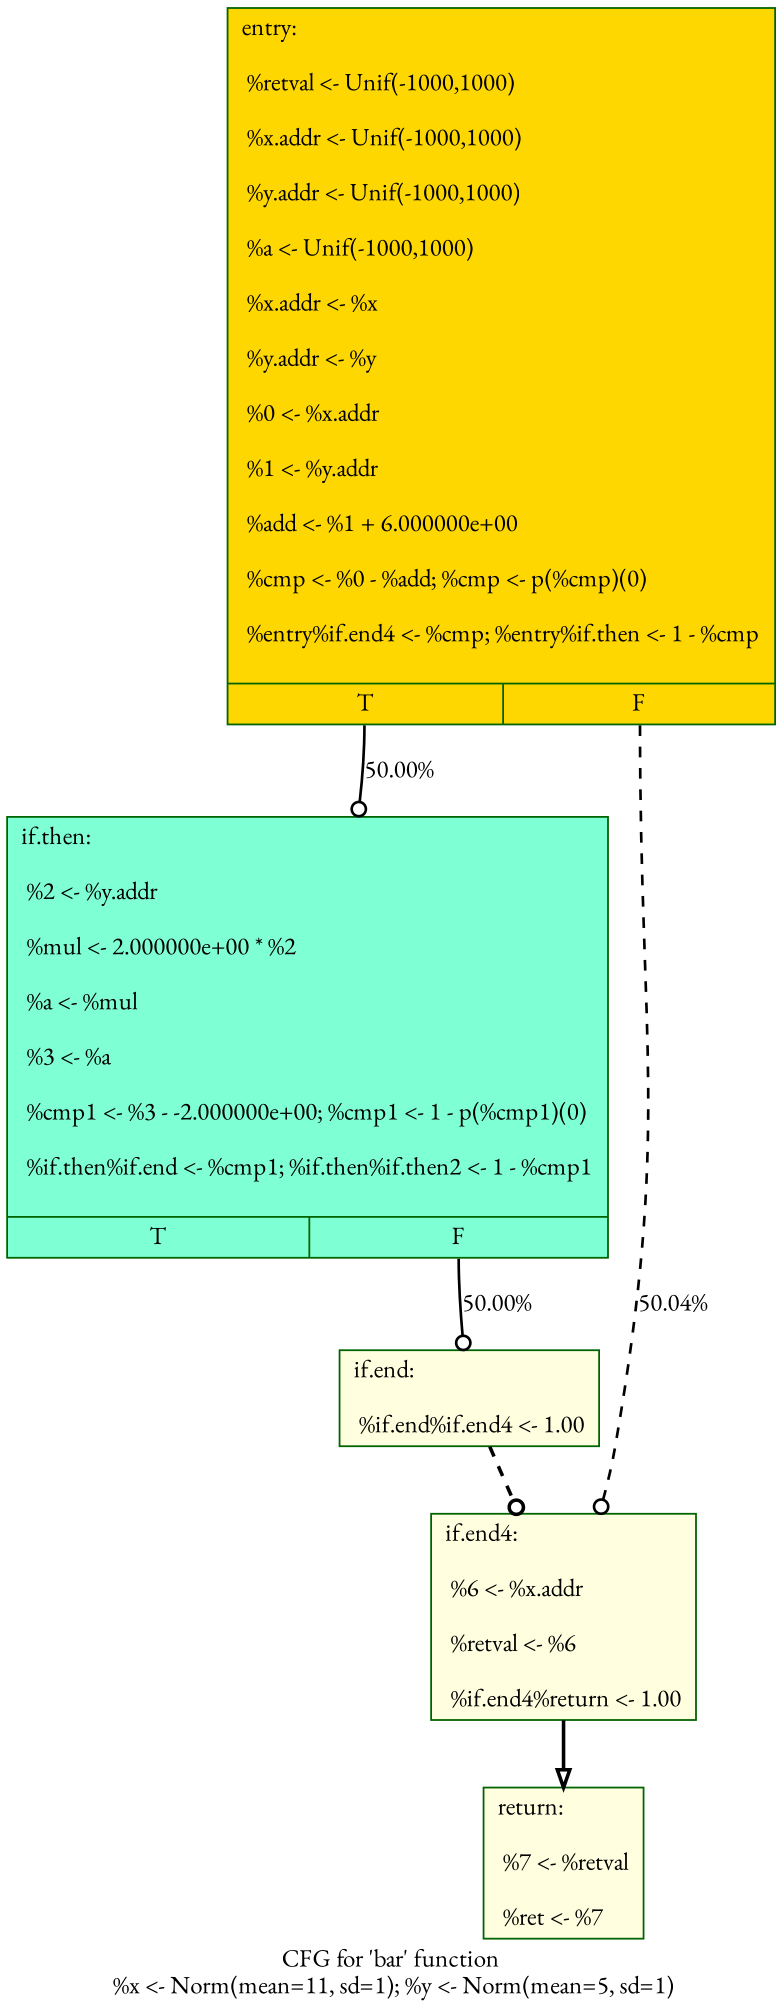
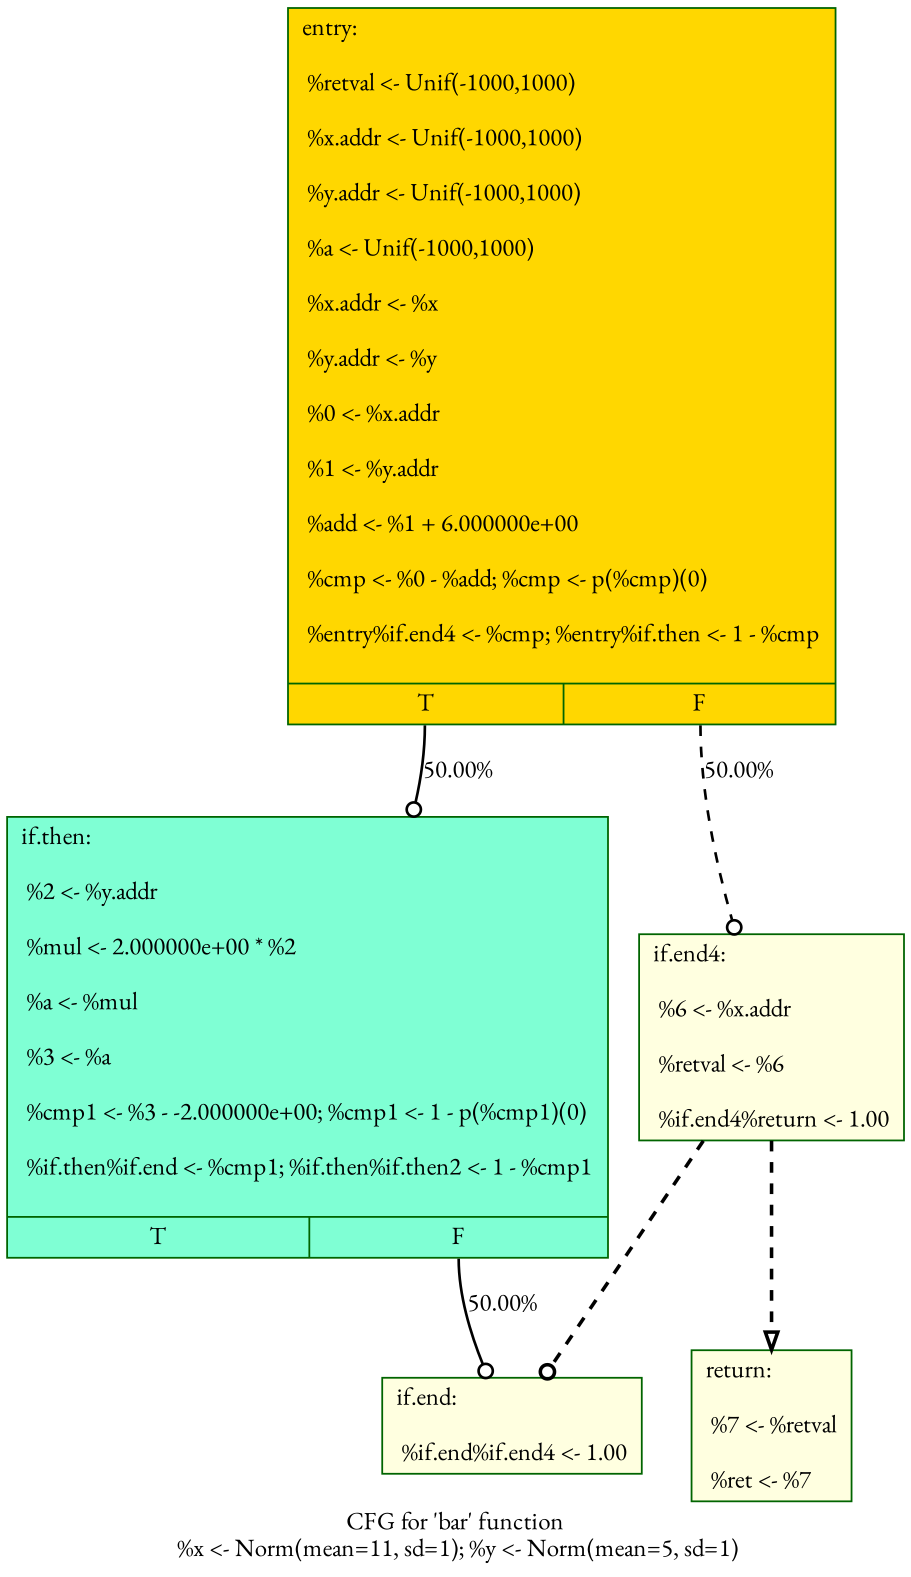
edge "entry:" -> "if.end4:": label "50.04%" -> "50.00%"
edge "if.end:" -> "if.end4:": reversed
edge "if.end4:" -> "return:": style bold -> dashed
